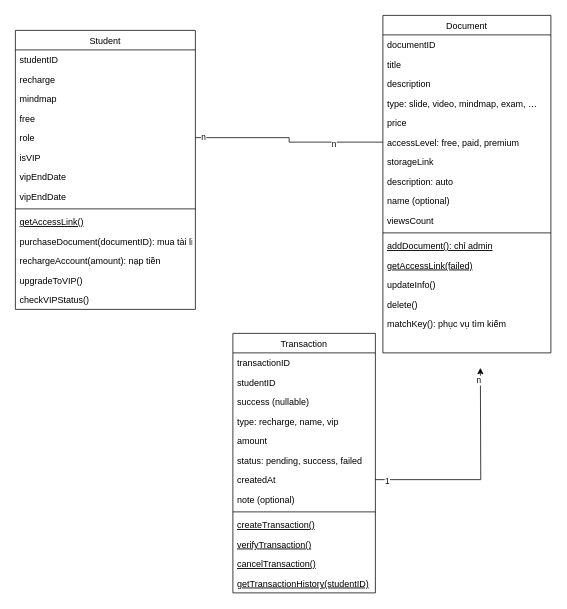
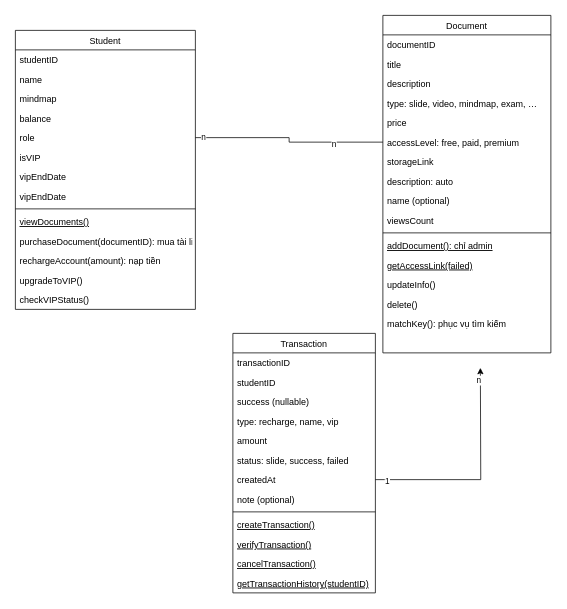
node "recharge": label "recharge" -> "name"
node "free": label "free" -> "balance"
node "getAccessLink()": label "getAccessLink()" -> "viewDocuments()"
node "status: pending, success, failed": label "status: pending, success, failed" -> "status: slide, success, failed"
